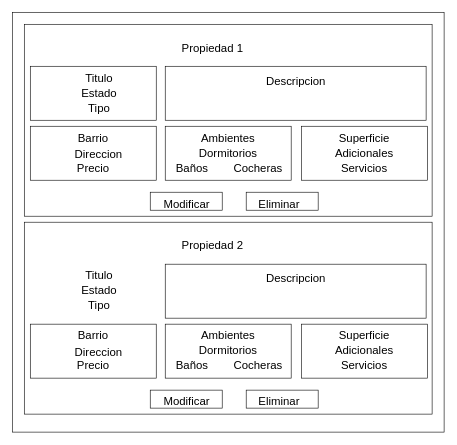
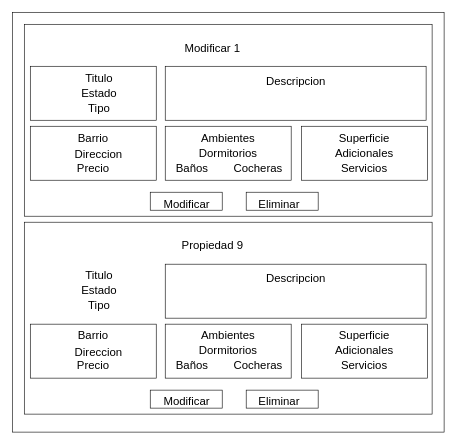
node "Propiedad 1": label "Propiedad 1" -> "Modificar 1"
node "Propiedad 2": label "Propiedad 2" -> "Propiedad 9"
